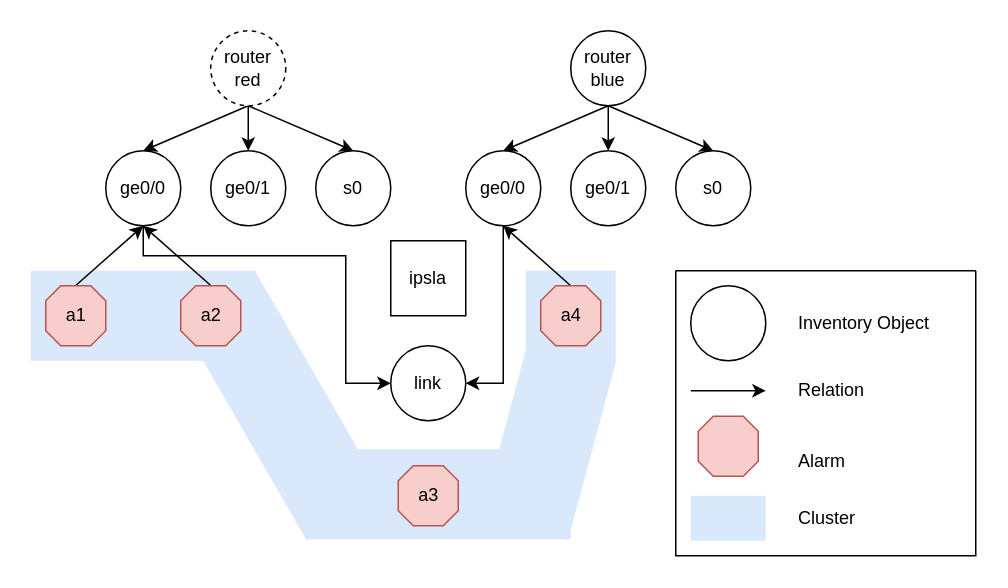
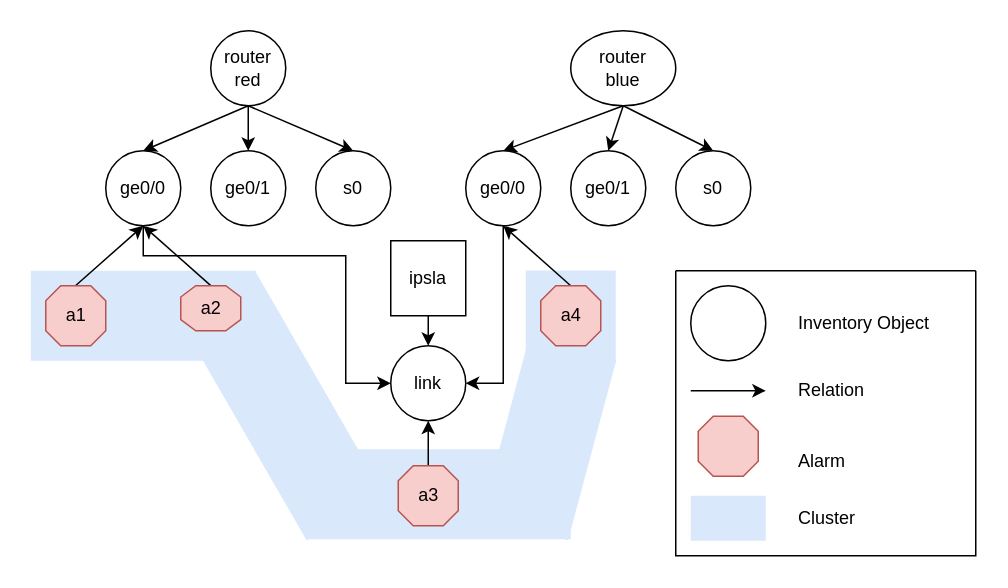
node "router red": style dashed -> solid
node "router blue": size 75x75 -> 105x75
node "a2": size 60x60 -> 60x45
edge "ipsla" -> "link": added
edge "a3" -> "link": added
